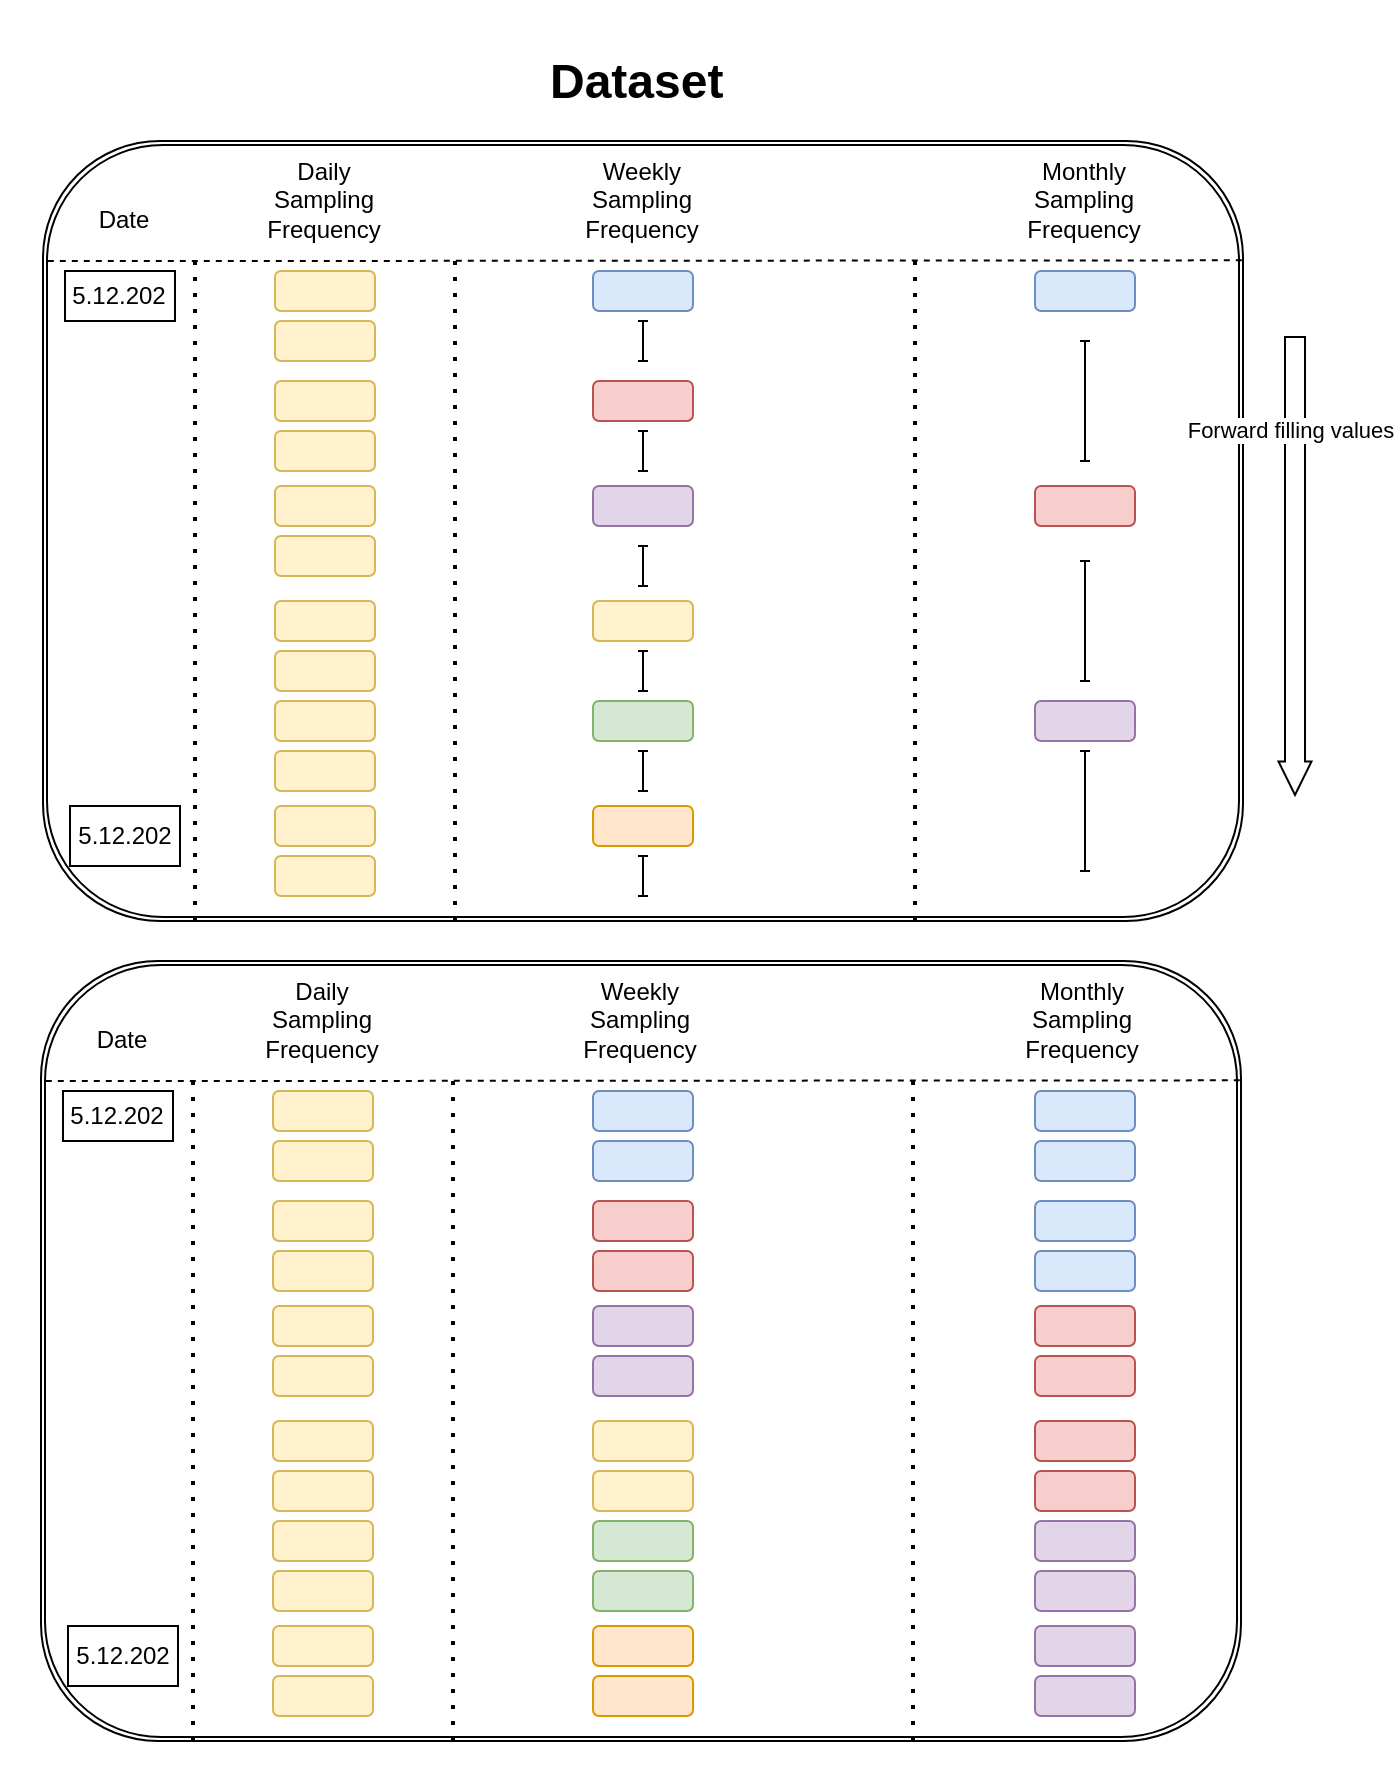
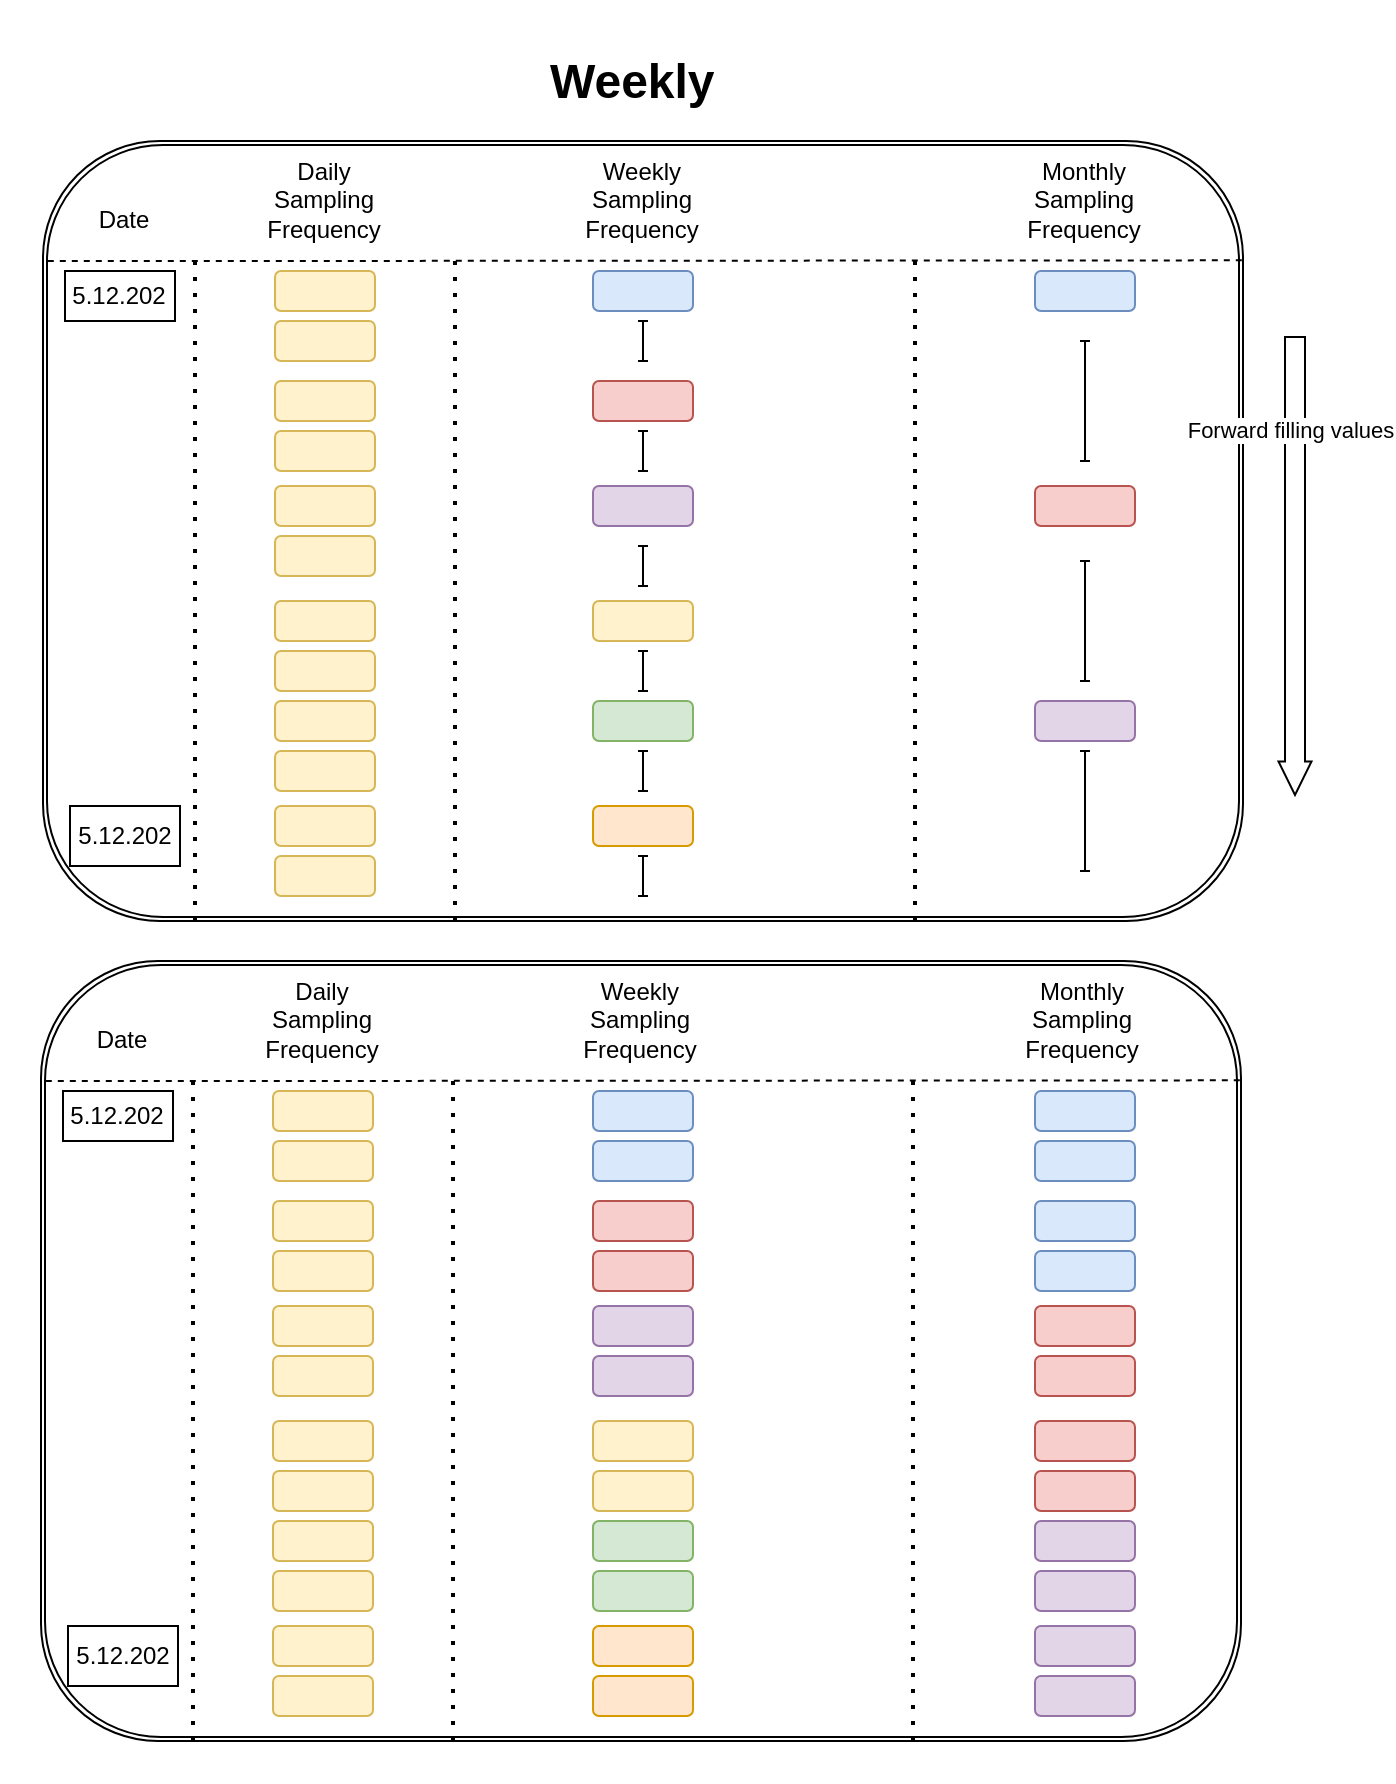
node "Dataset": label "Dataset" -> "Weekly"
